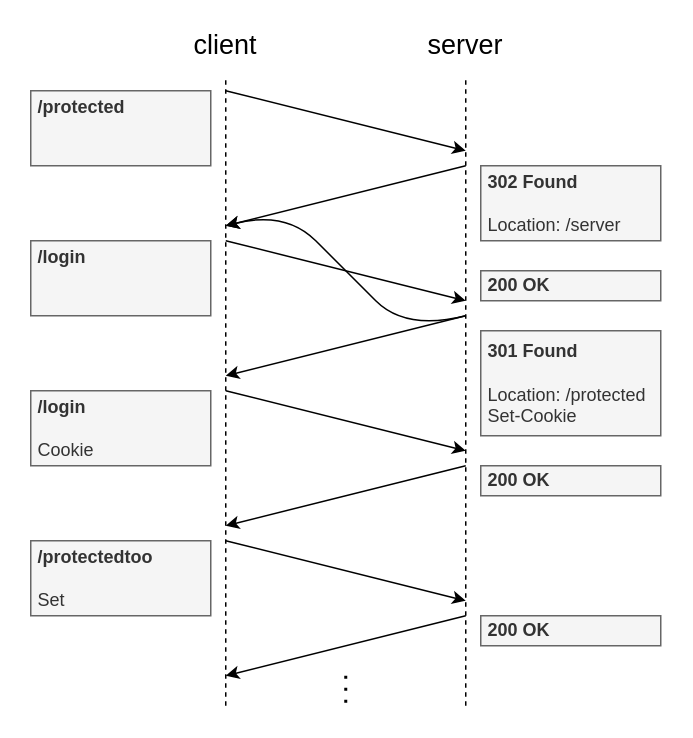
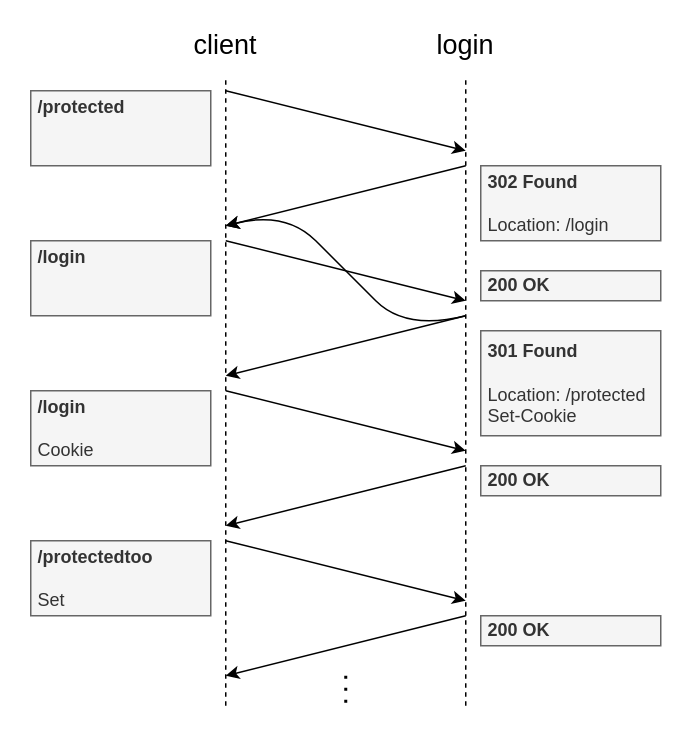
node "server": label "server" -> "login"
node "302 Found Location: /server": label "302 Found Location: /server" -> "302 Found Location: /login"
